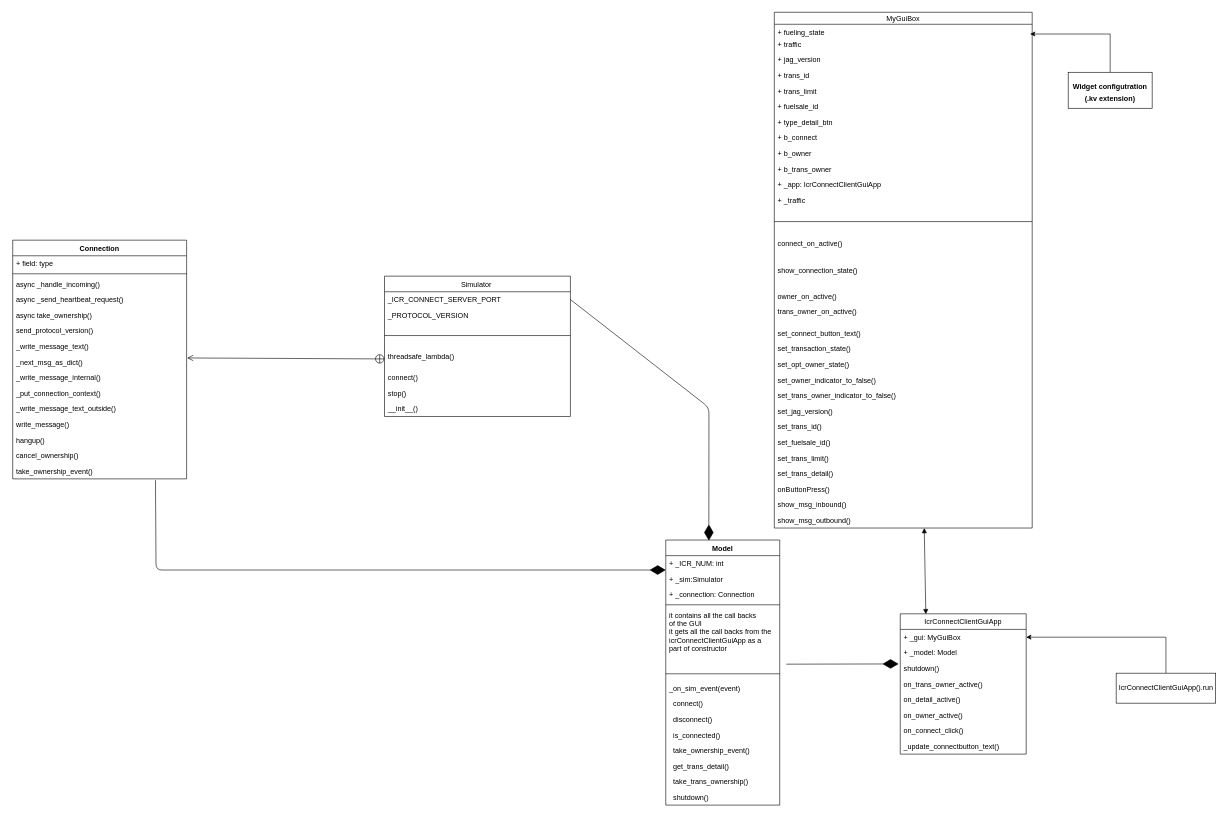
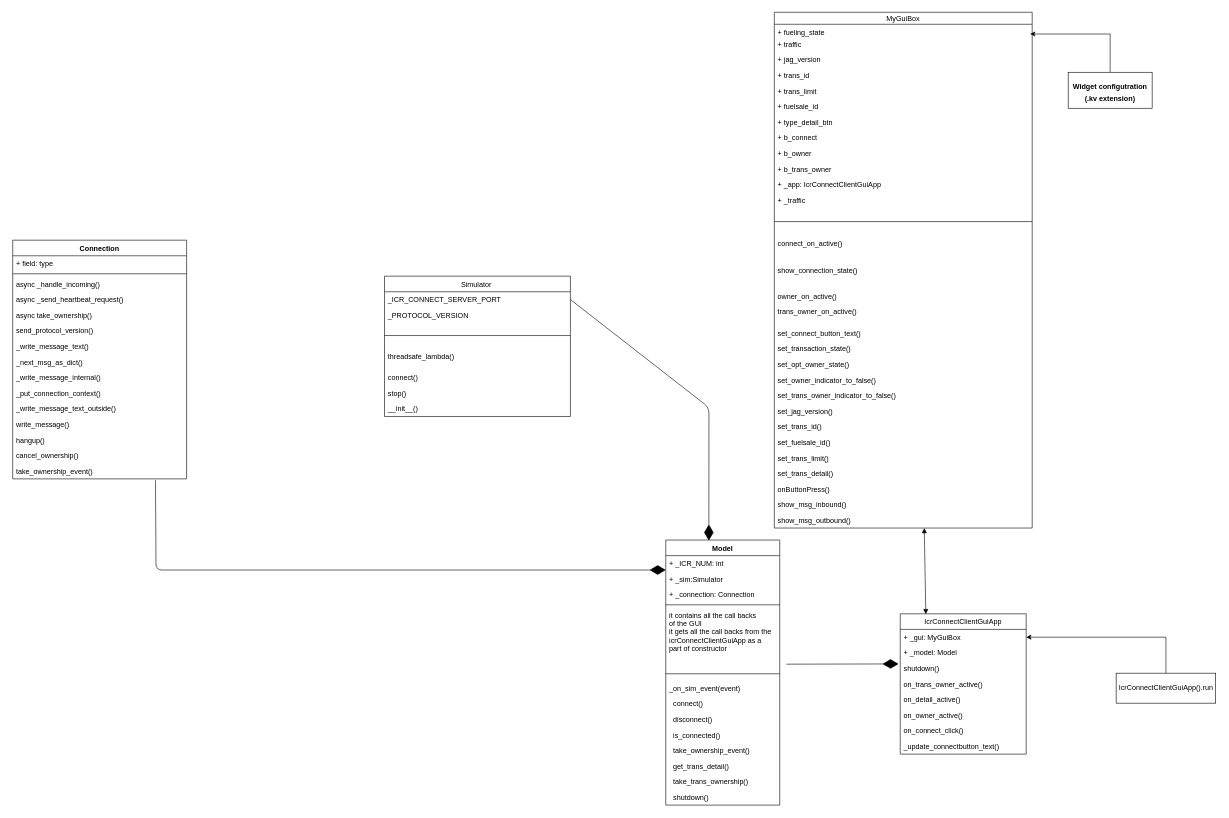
edge "threadsafe_lambda()" -- "_next_msg_as_dict()": removed
